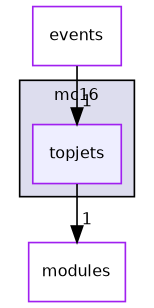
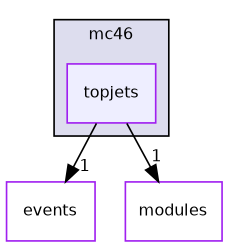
edge "events" -> "topjets": reversed
cluster "mc16": label "mc16" -> "mc46"
